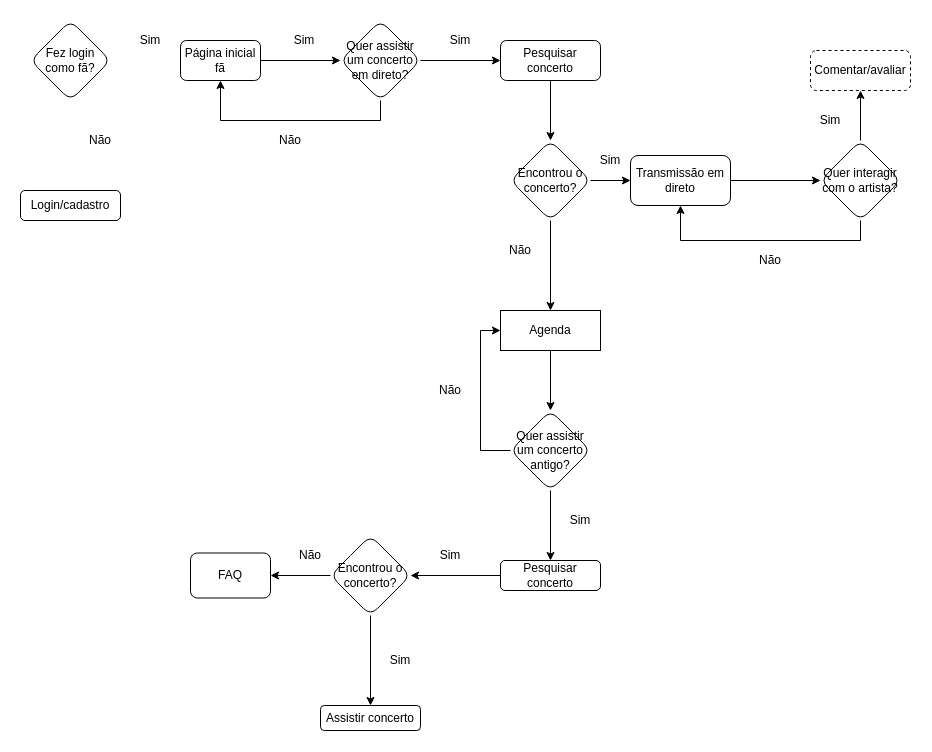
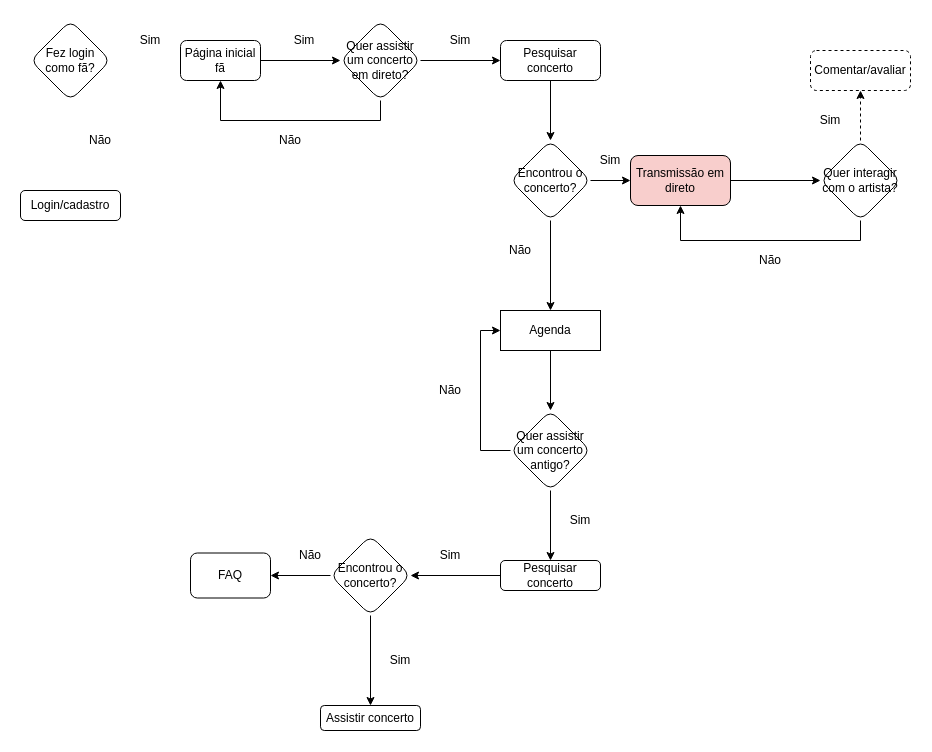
edge "Quer interagir com o artista?" -> "Comentar/avaliar": style solid -> dashed
node "Transmissão em direto": fillcolor #ffffff -> #f8cecc
